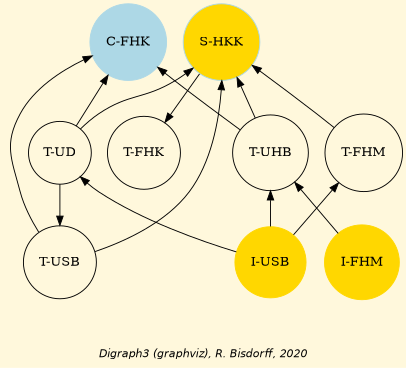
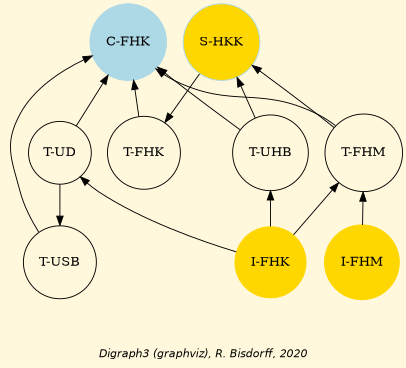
edge "T-UD" -> "S-HKK": removed
edge "T-FHM" -> "C-FHK": added
edge "T-FHK" -> "C-FHK": added
edge "T-USB" -> "S-HKK": removed
edge "I-FHM" -> "T-UHB": now "I-FHM" -> "T-FHM"
node "I-USB": label "I-USB" -> "I-FHK"
